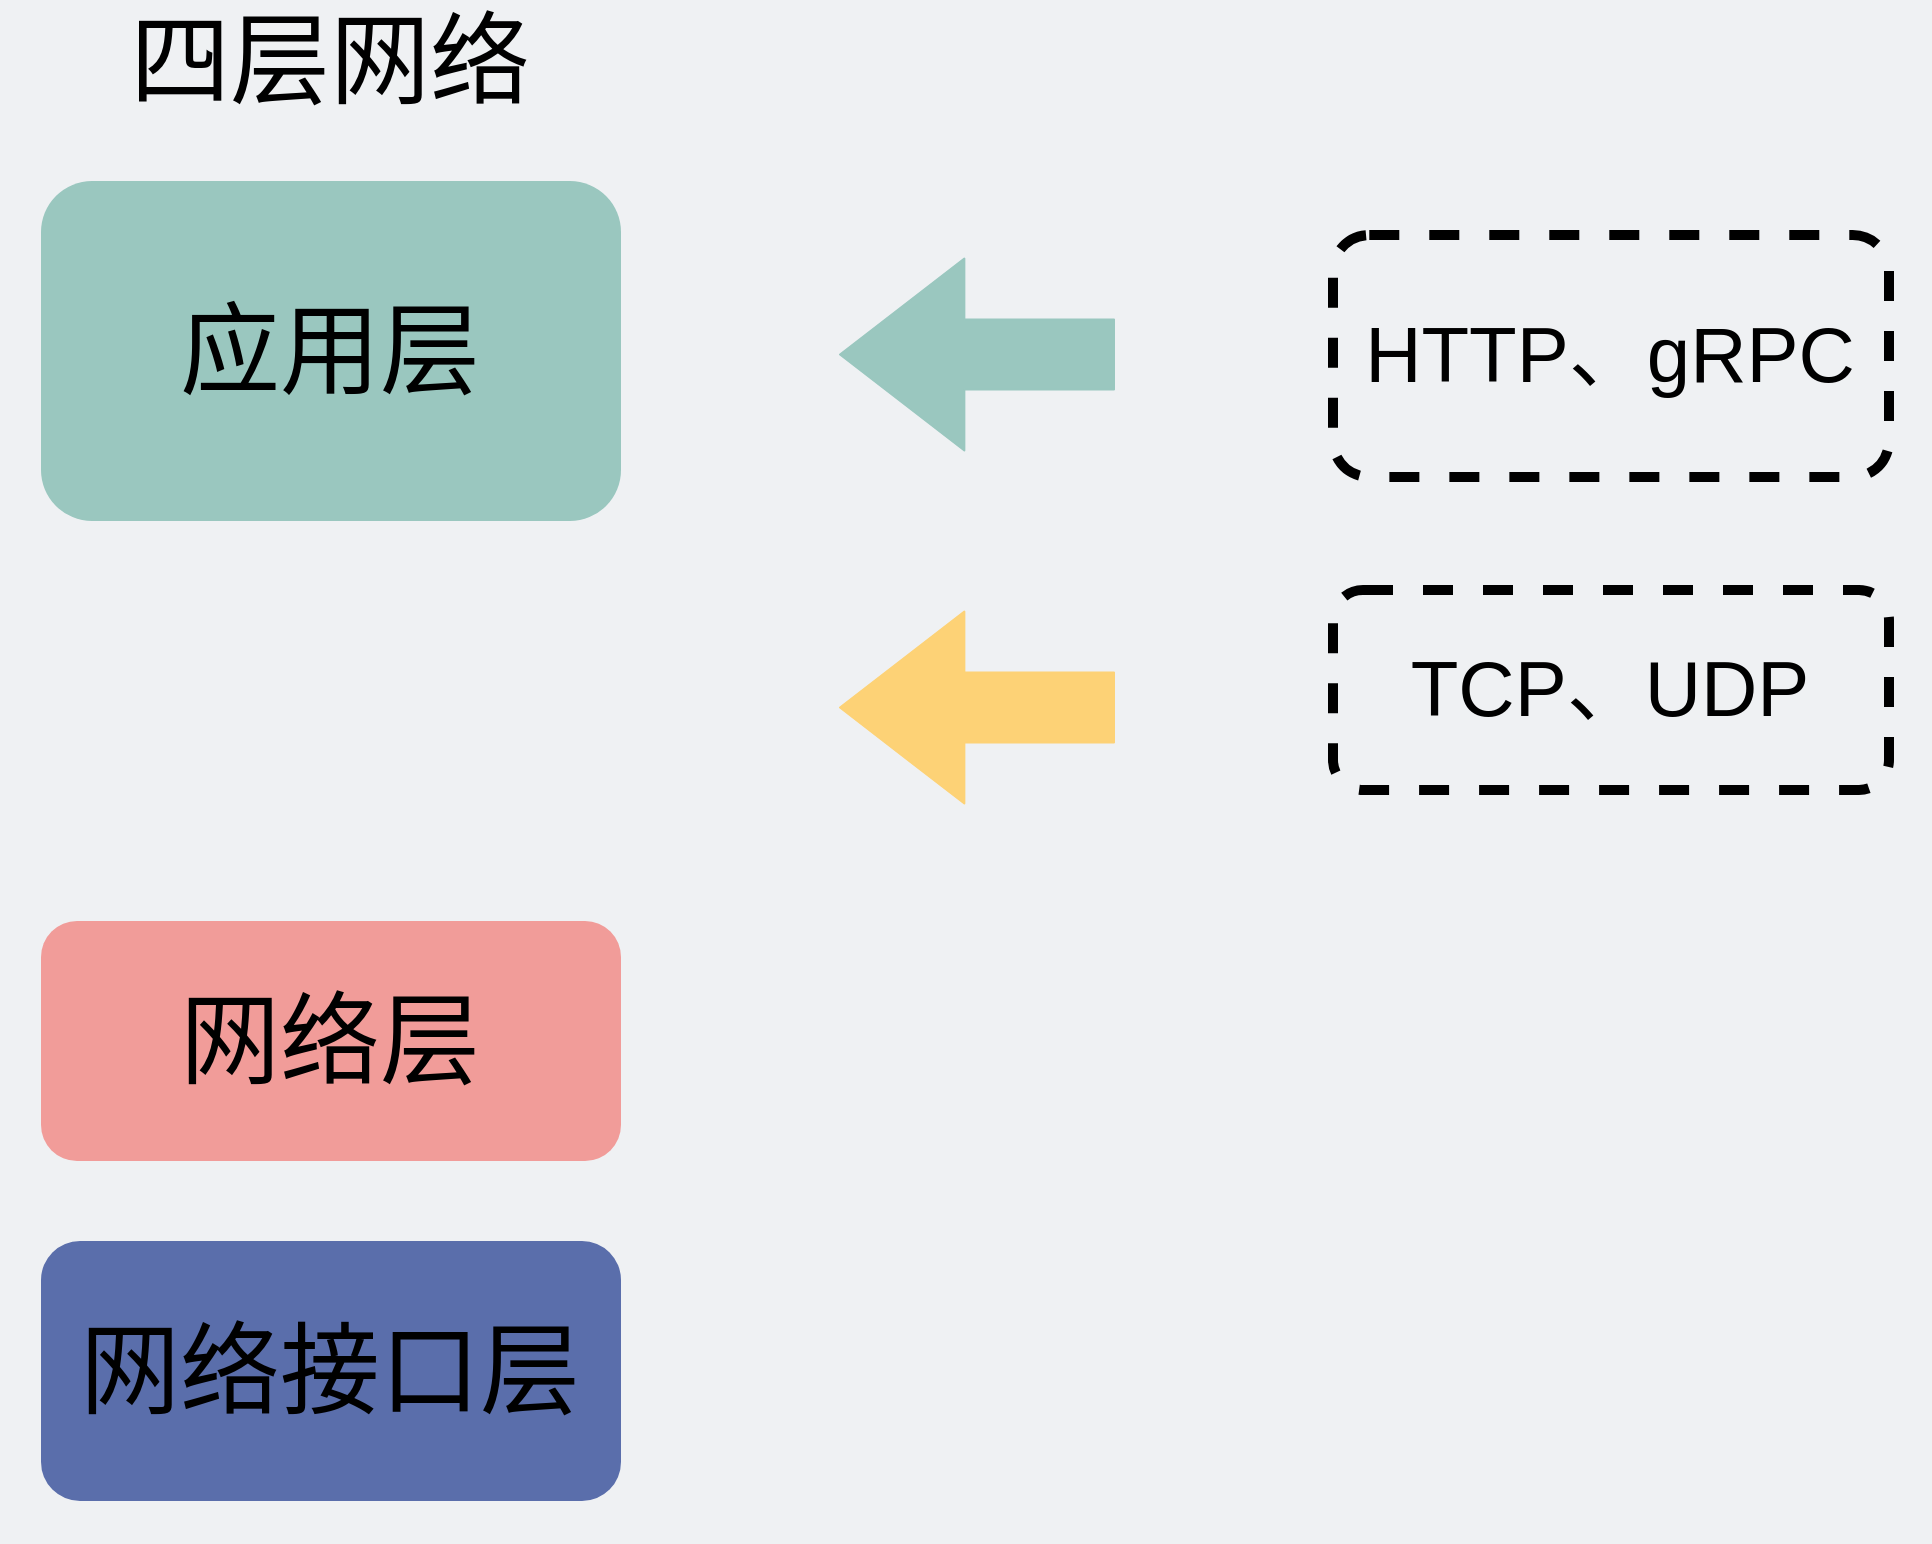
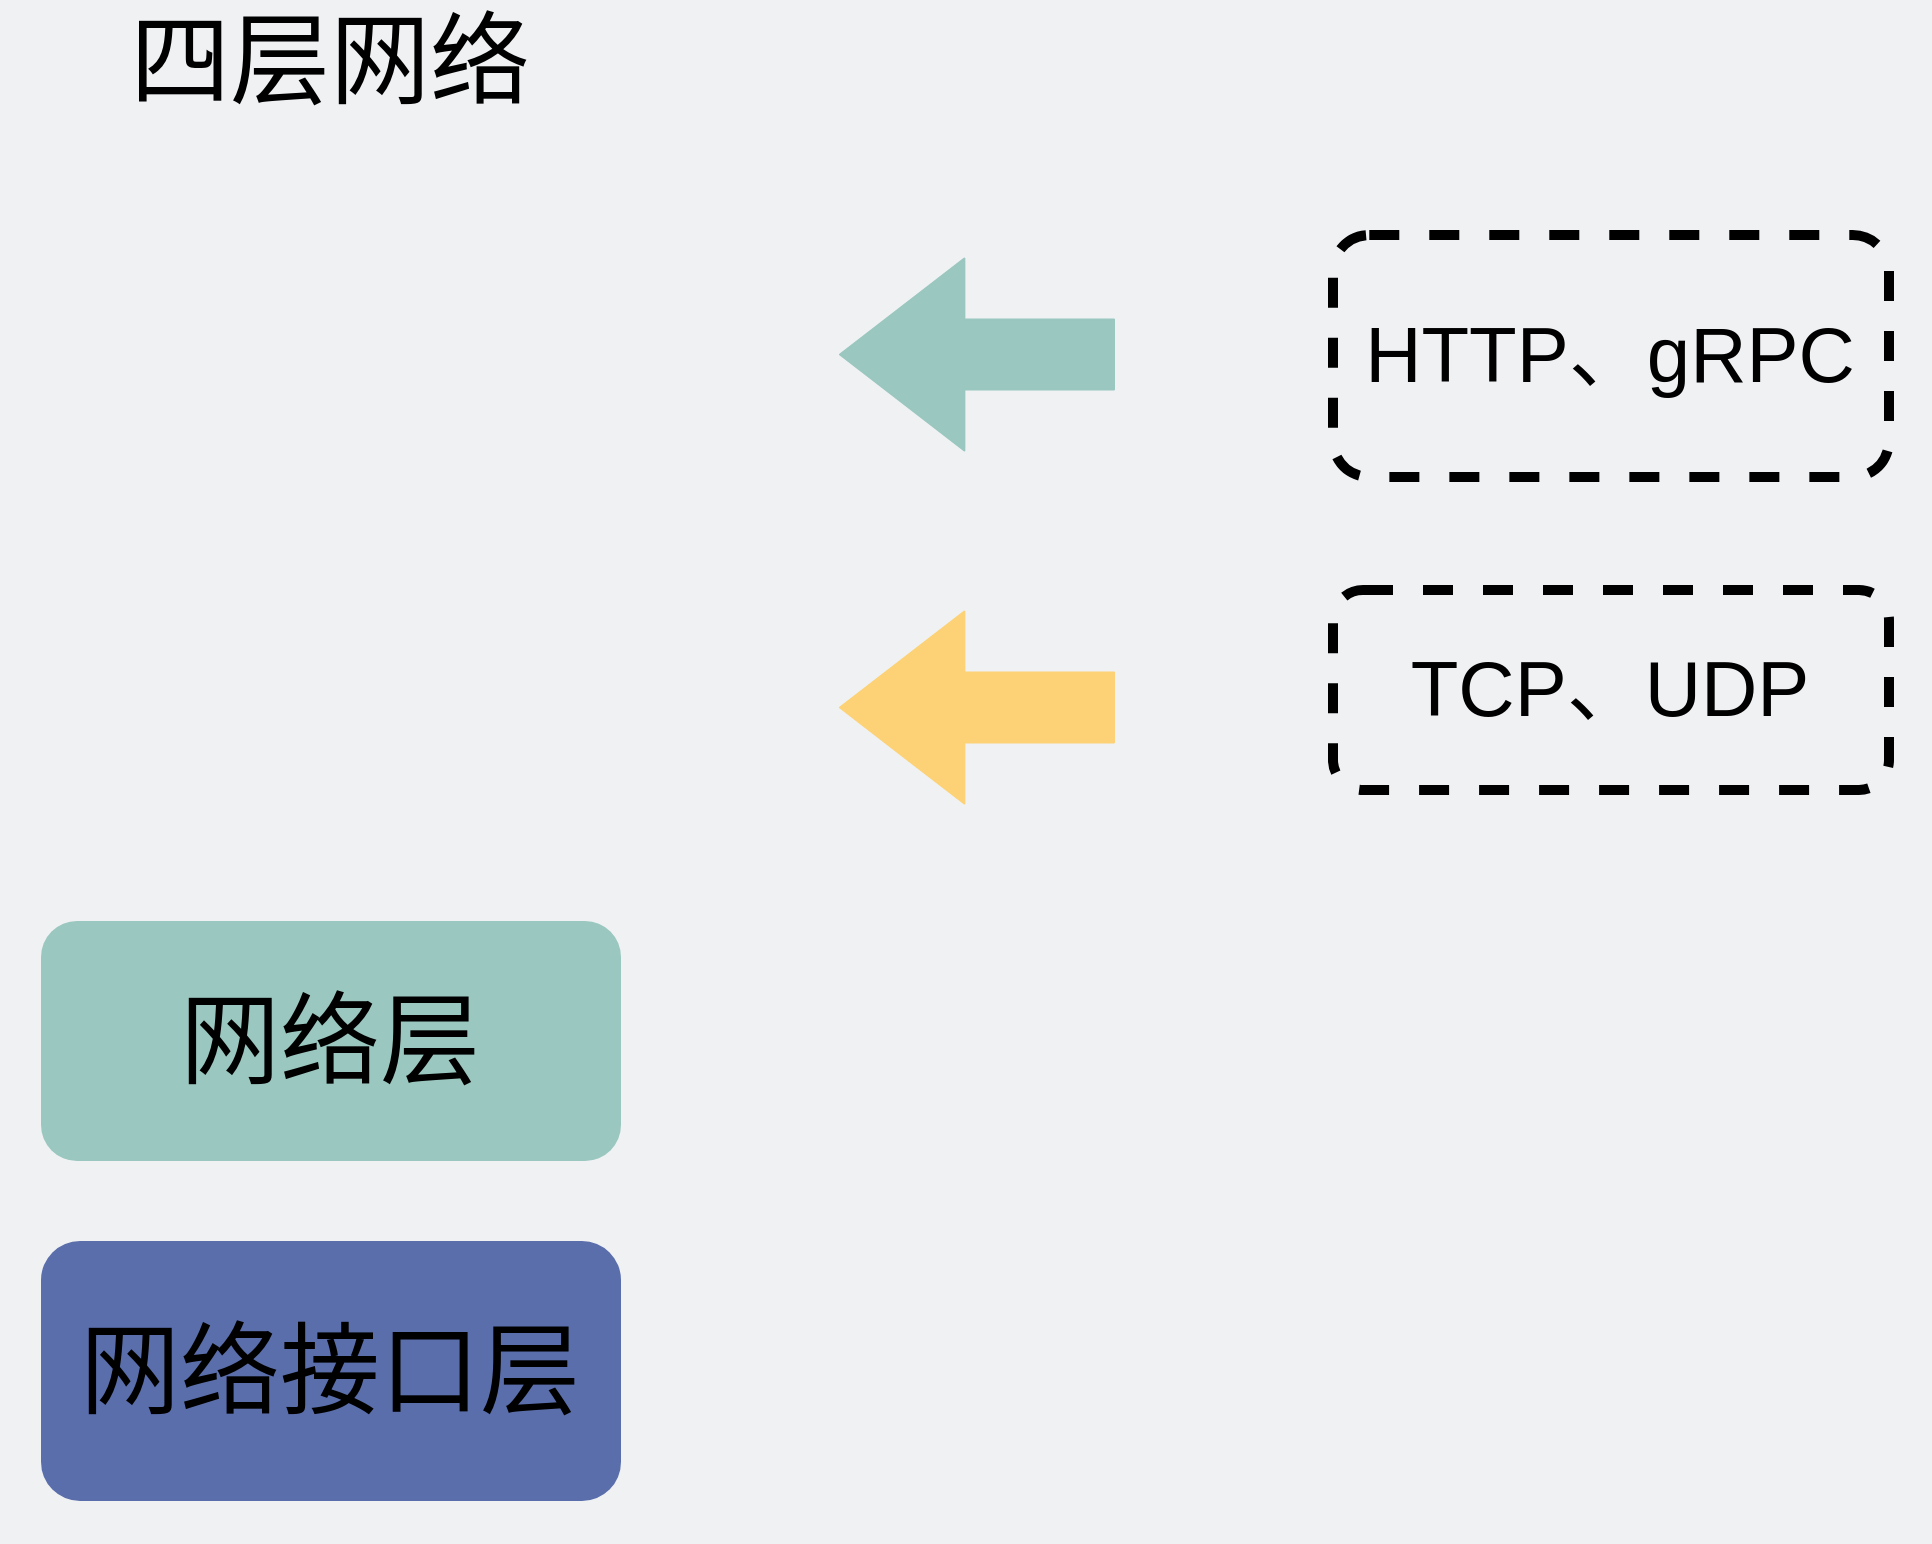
node "应用层": removed
node "网络层": fillcolor #f19c99 -> #9ac7bf
